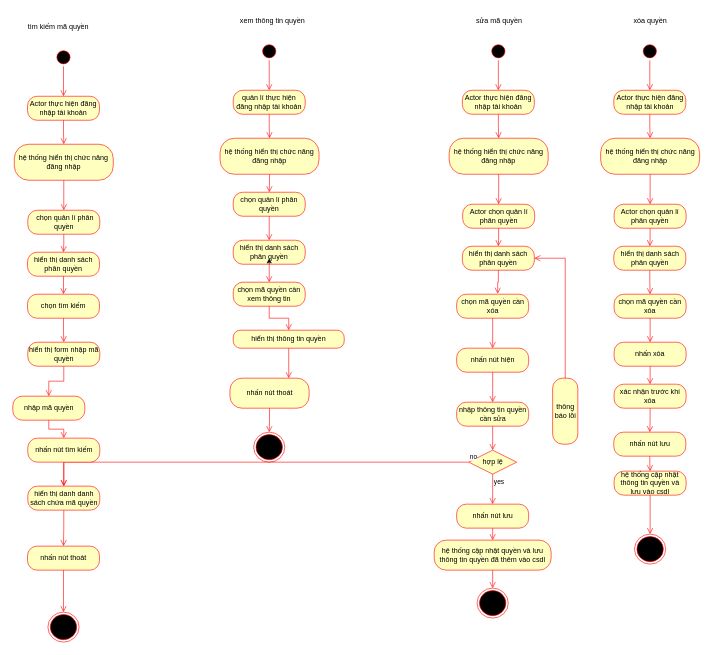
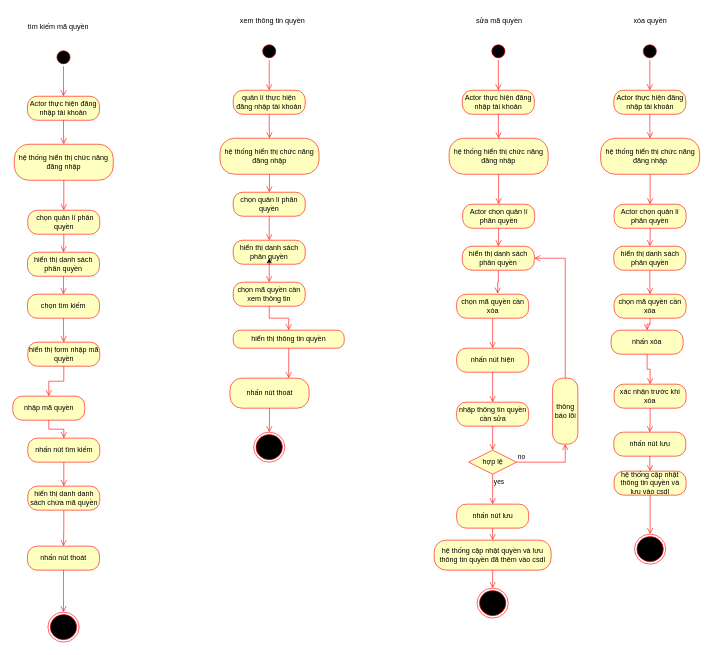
node "nhấn xóa": moved (650, 354) -> (647, 342)
edge "hợp lệ" -> "hiển thị danh danh sách chứa mã quyền": now "hợp lệ" -> "thông báo lỗi"
